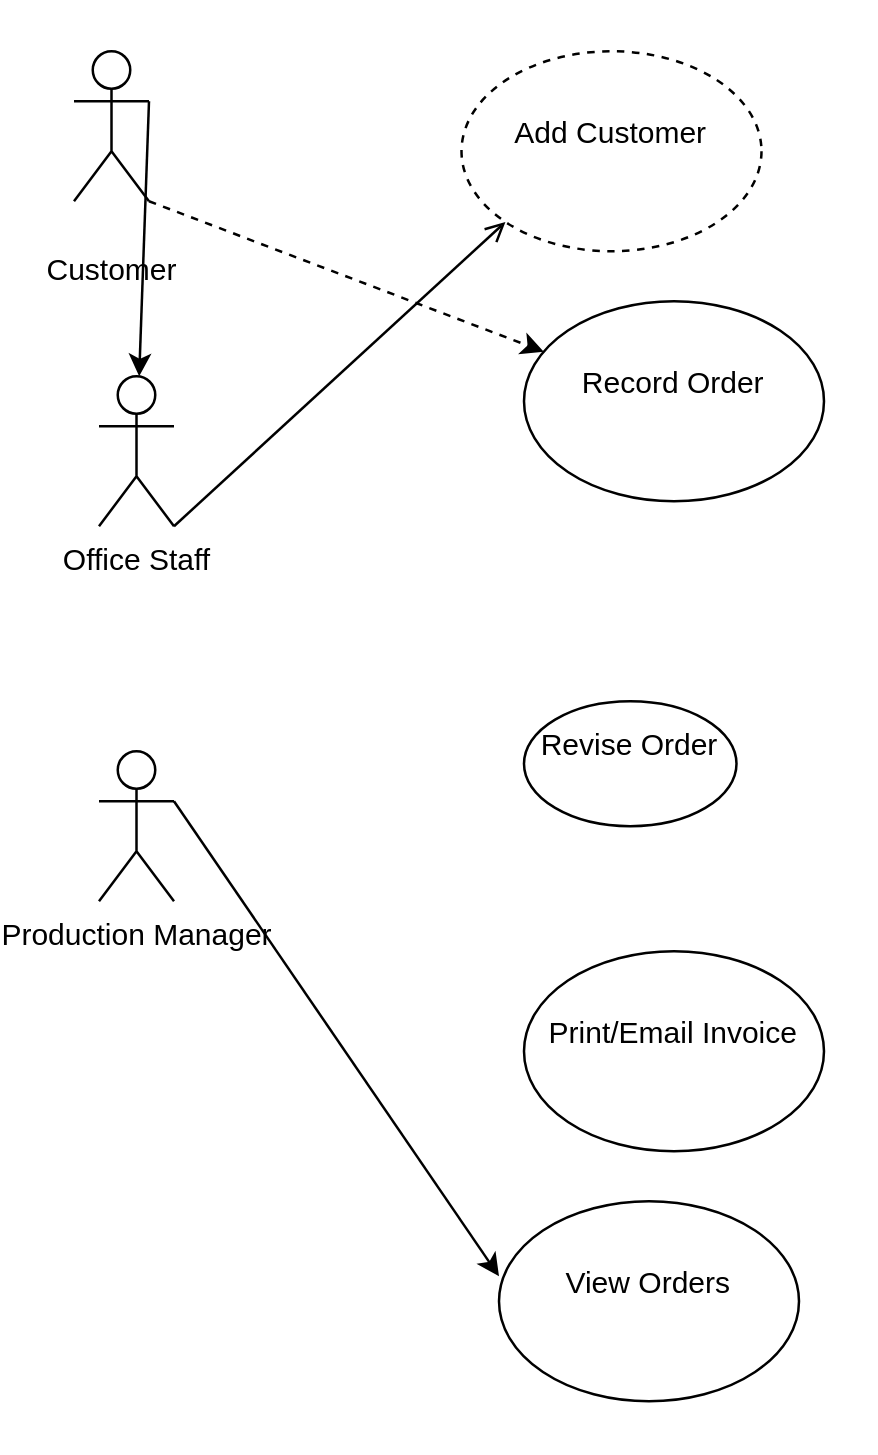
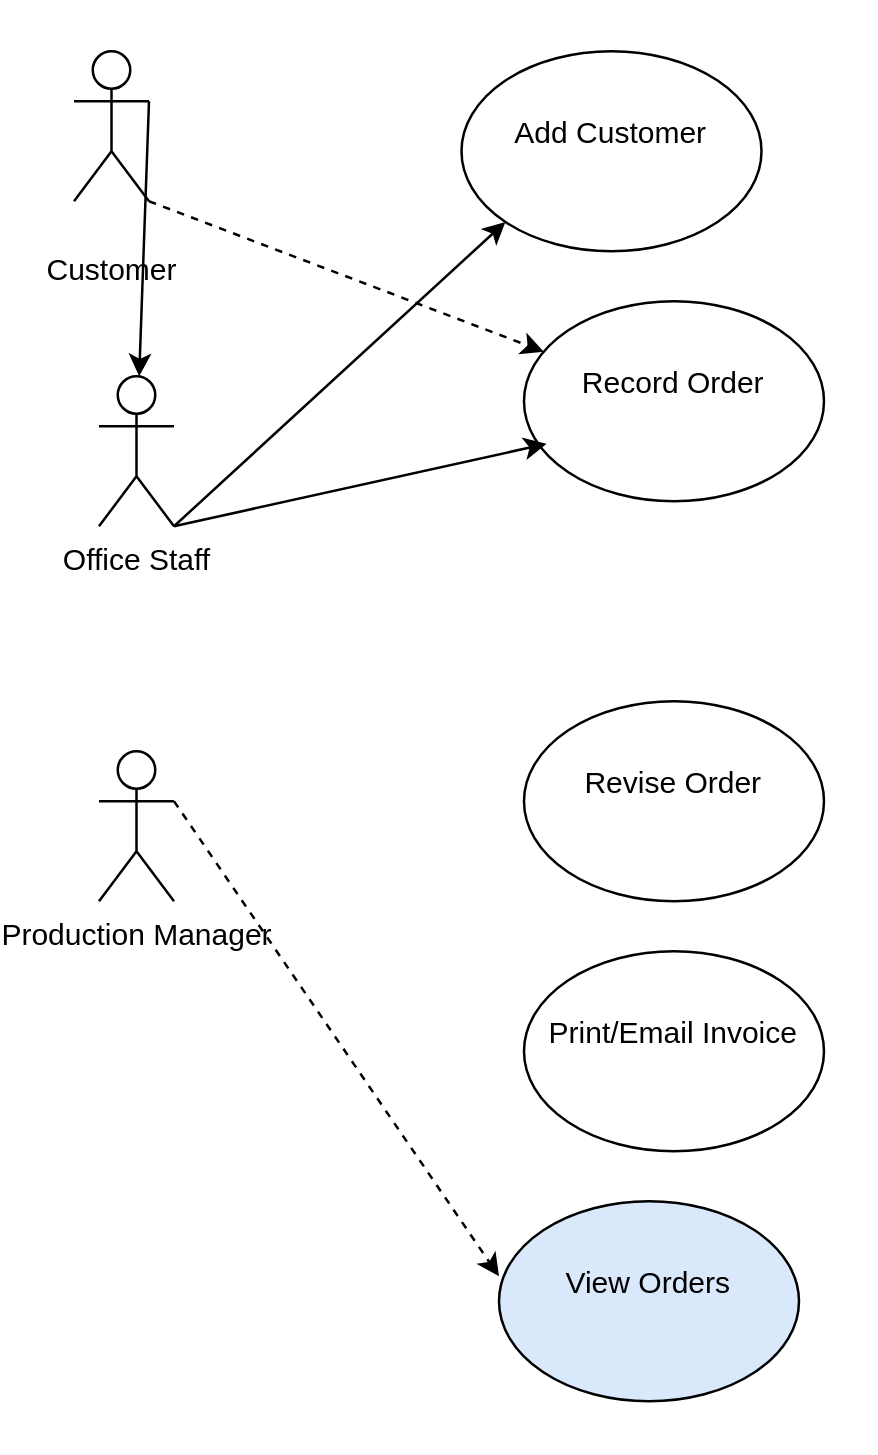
node "Add Customer": style dashed -> solid
edge "Office Staff" -> "Add Customer": arrowhead open -> classic
edge "Office Staff" -> "Record Order": added
node "Revise Order": size 213x125 -> 300x200
edge "Production Manager" -> "View Orders": style solid -> dashed
node "View Orders": fillcolor #ffffff -> #dae8fc
